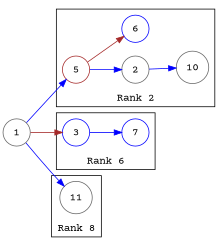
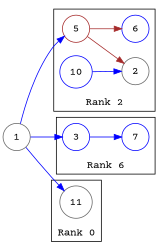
node "10": color gray40 -> blue
edge "2" -> "10": reversed
edge "5" -> "2": color blue -> brown
edge "1" -> "3": color brown -> blue
cluster "Rank 8": label "Rank 8" -> "Rank 0"
